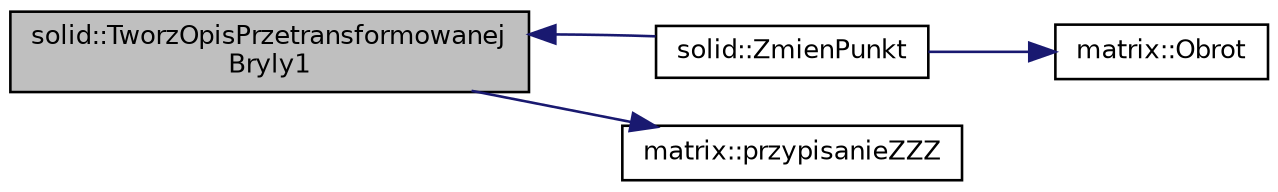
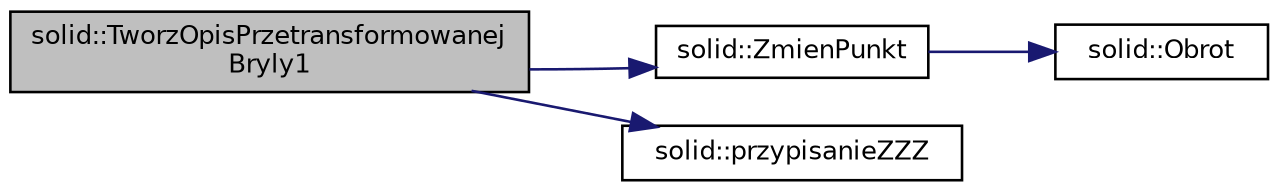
edge "solid::ZmienPunkt" -> "solid::TworzOpisPrzetransformowanej Bryly1": reversed
node "matrix::Obrot": label "matrix::Obrot" -> "solid::Obrot"
node "matrix::przypisanieZZZ": label "matrix::przypisanieZZZ" -> "solid::przypisanieZZZ"
